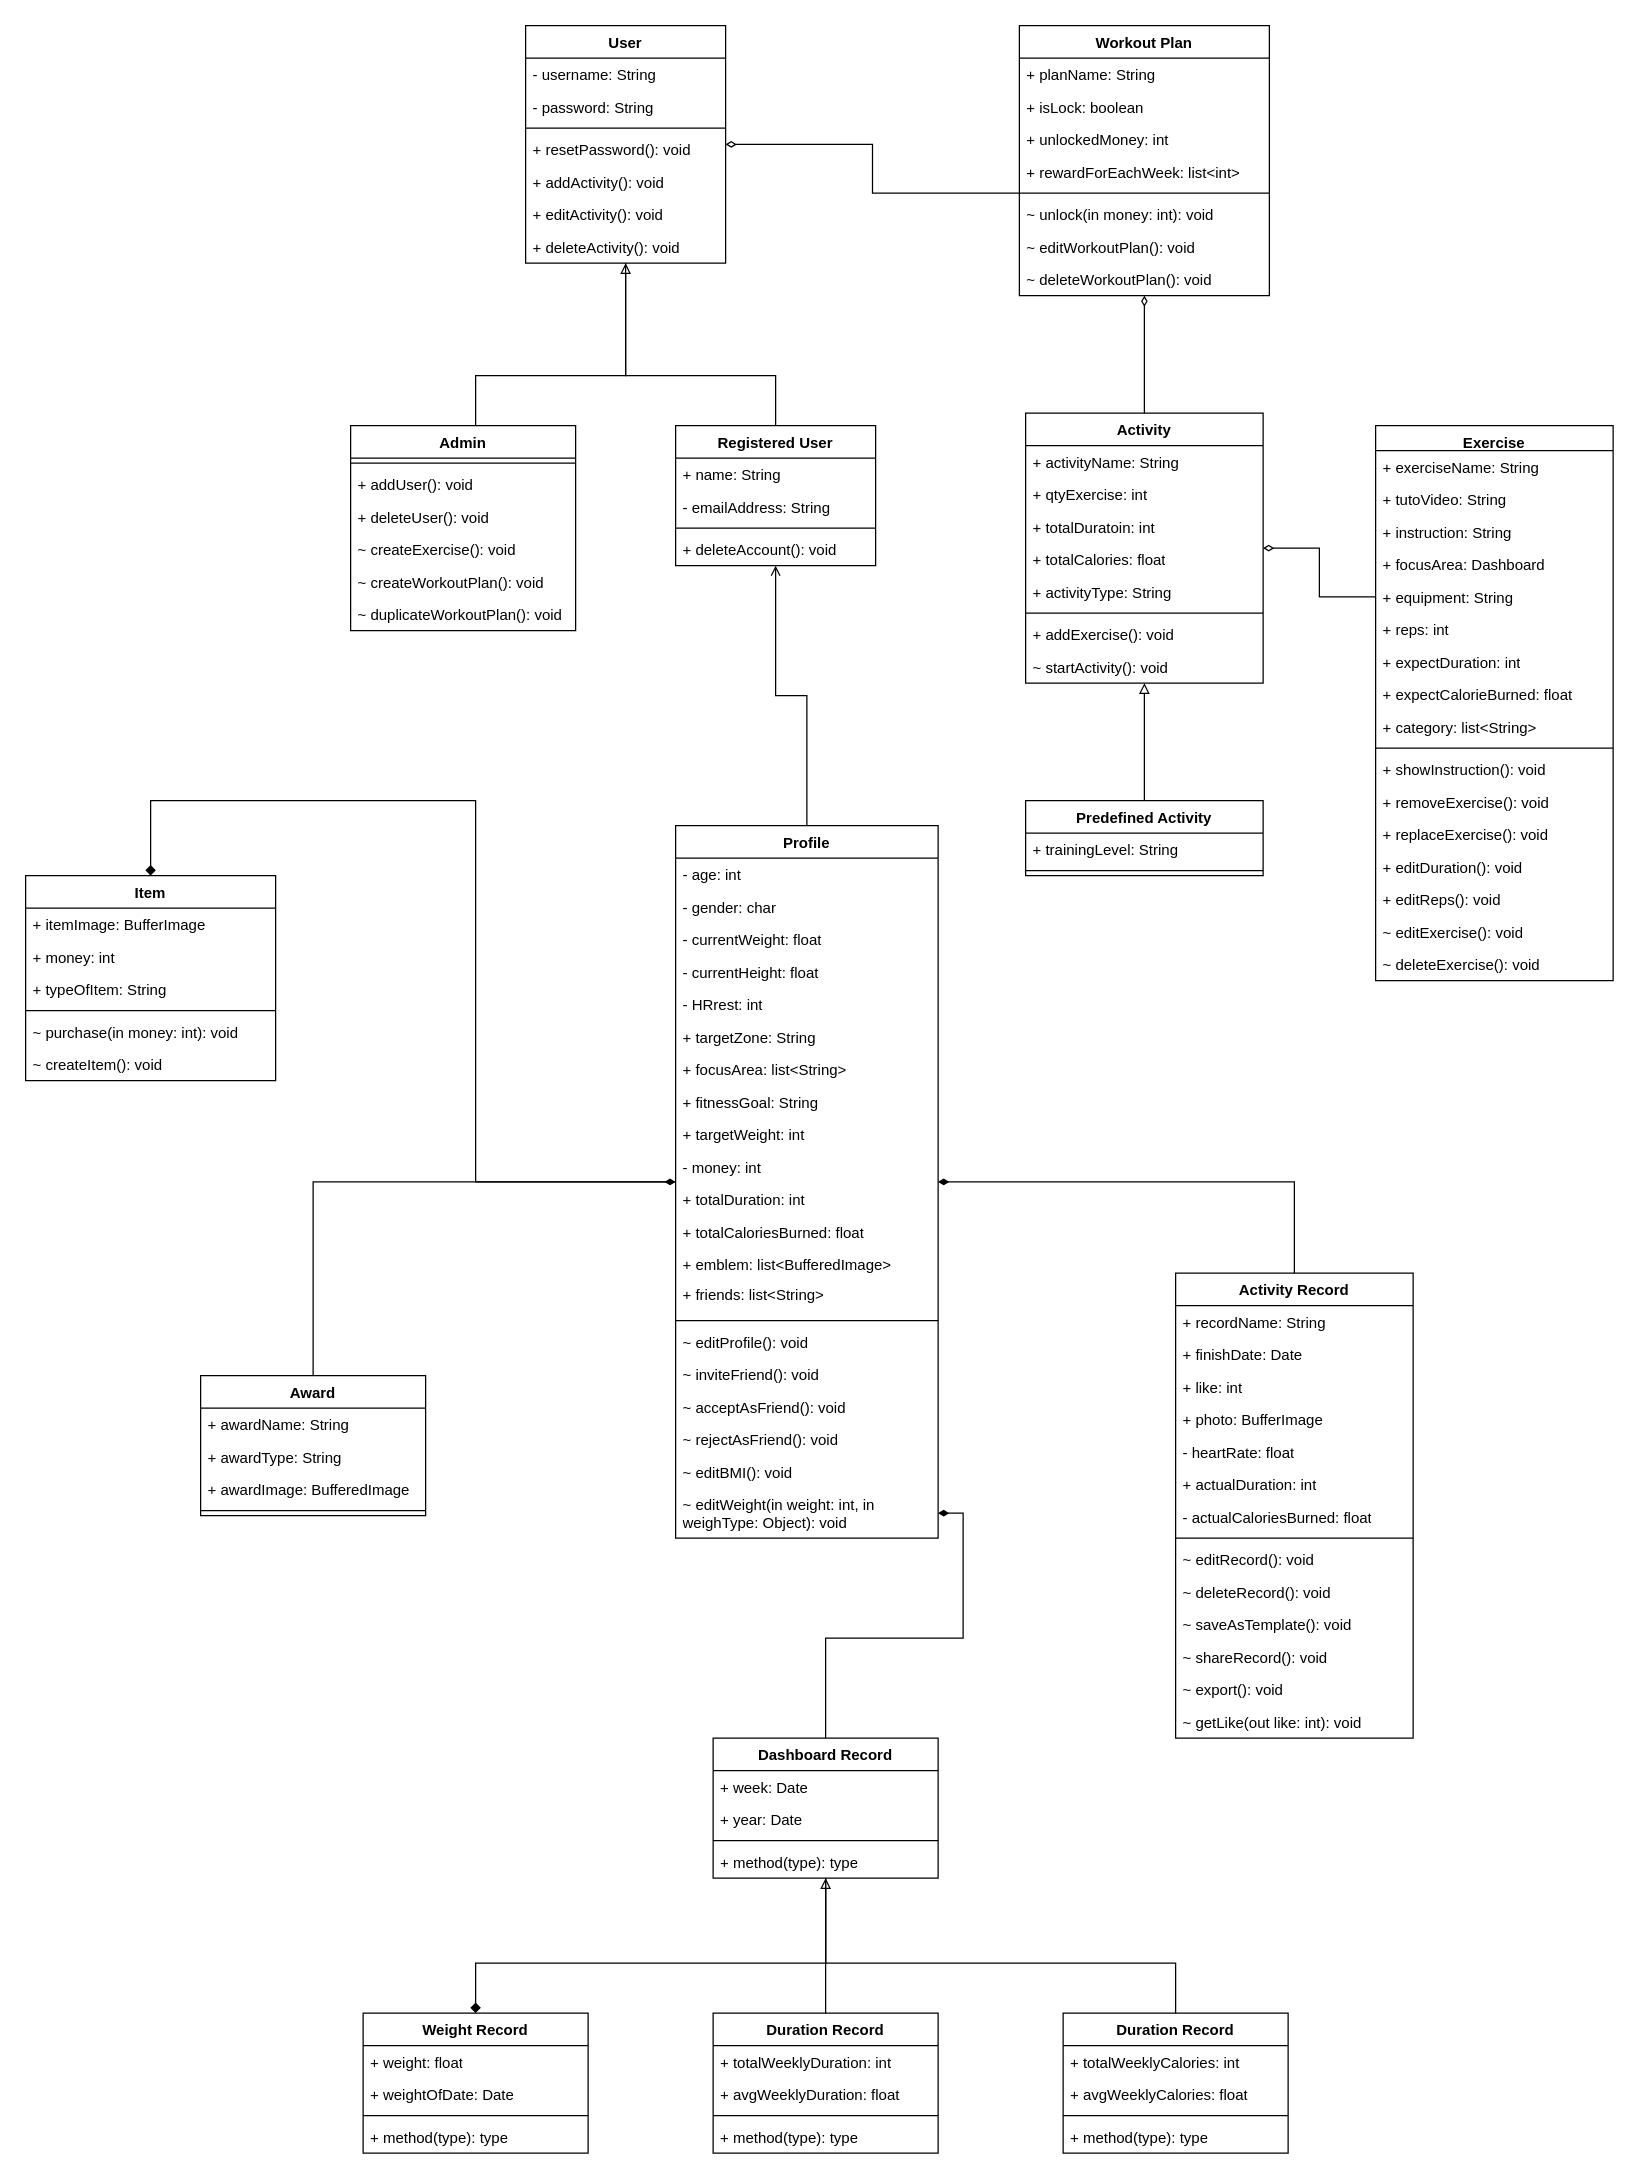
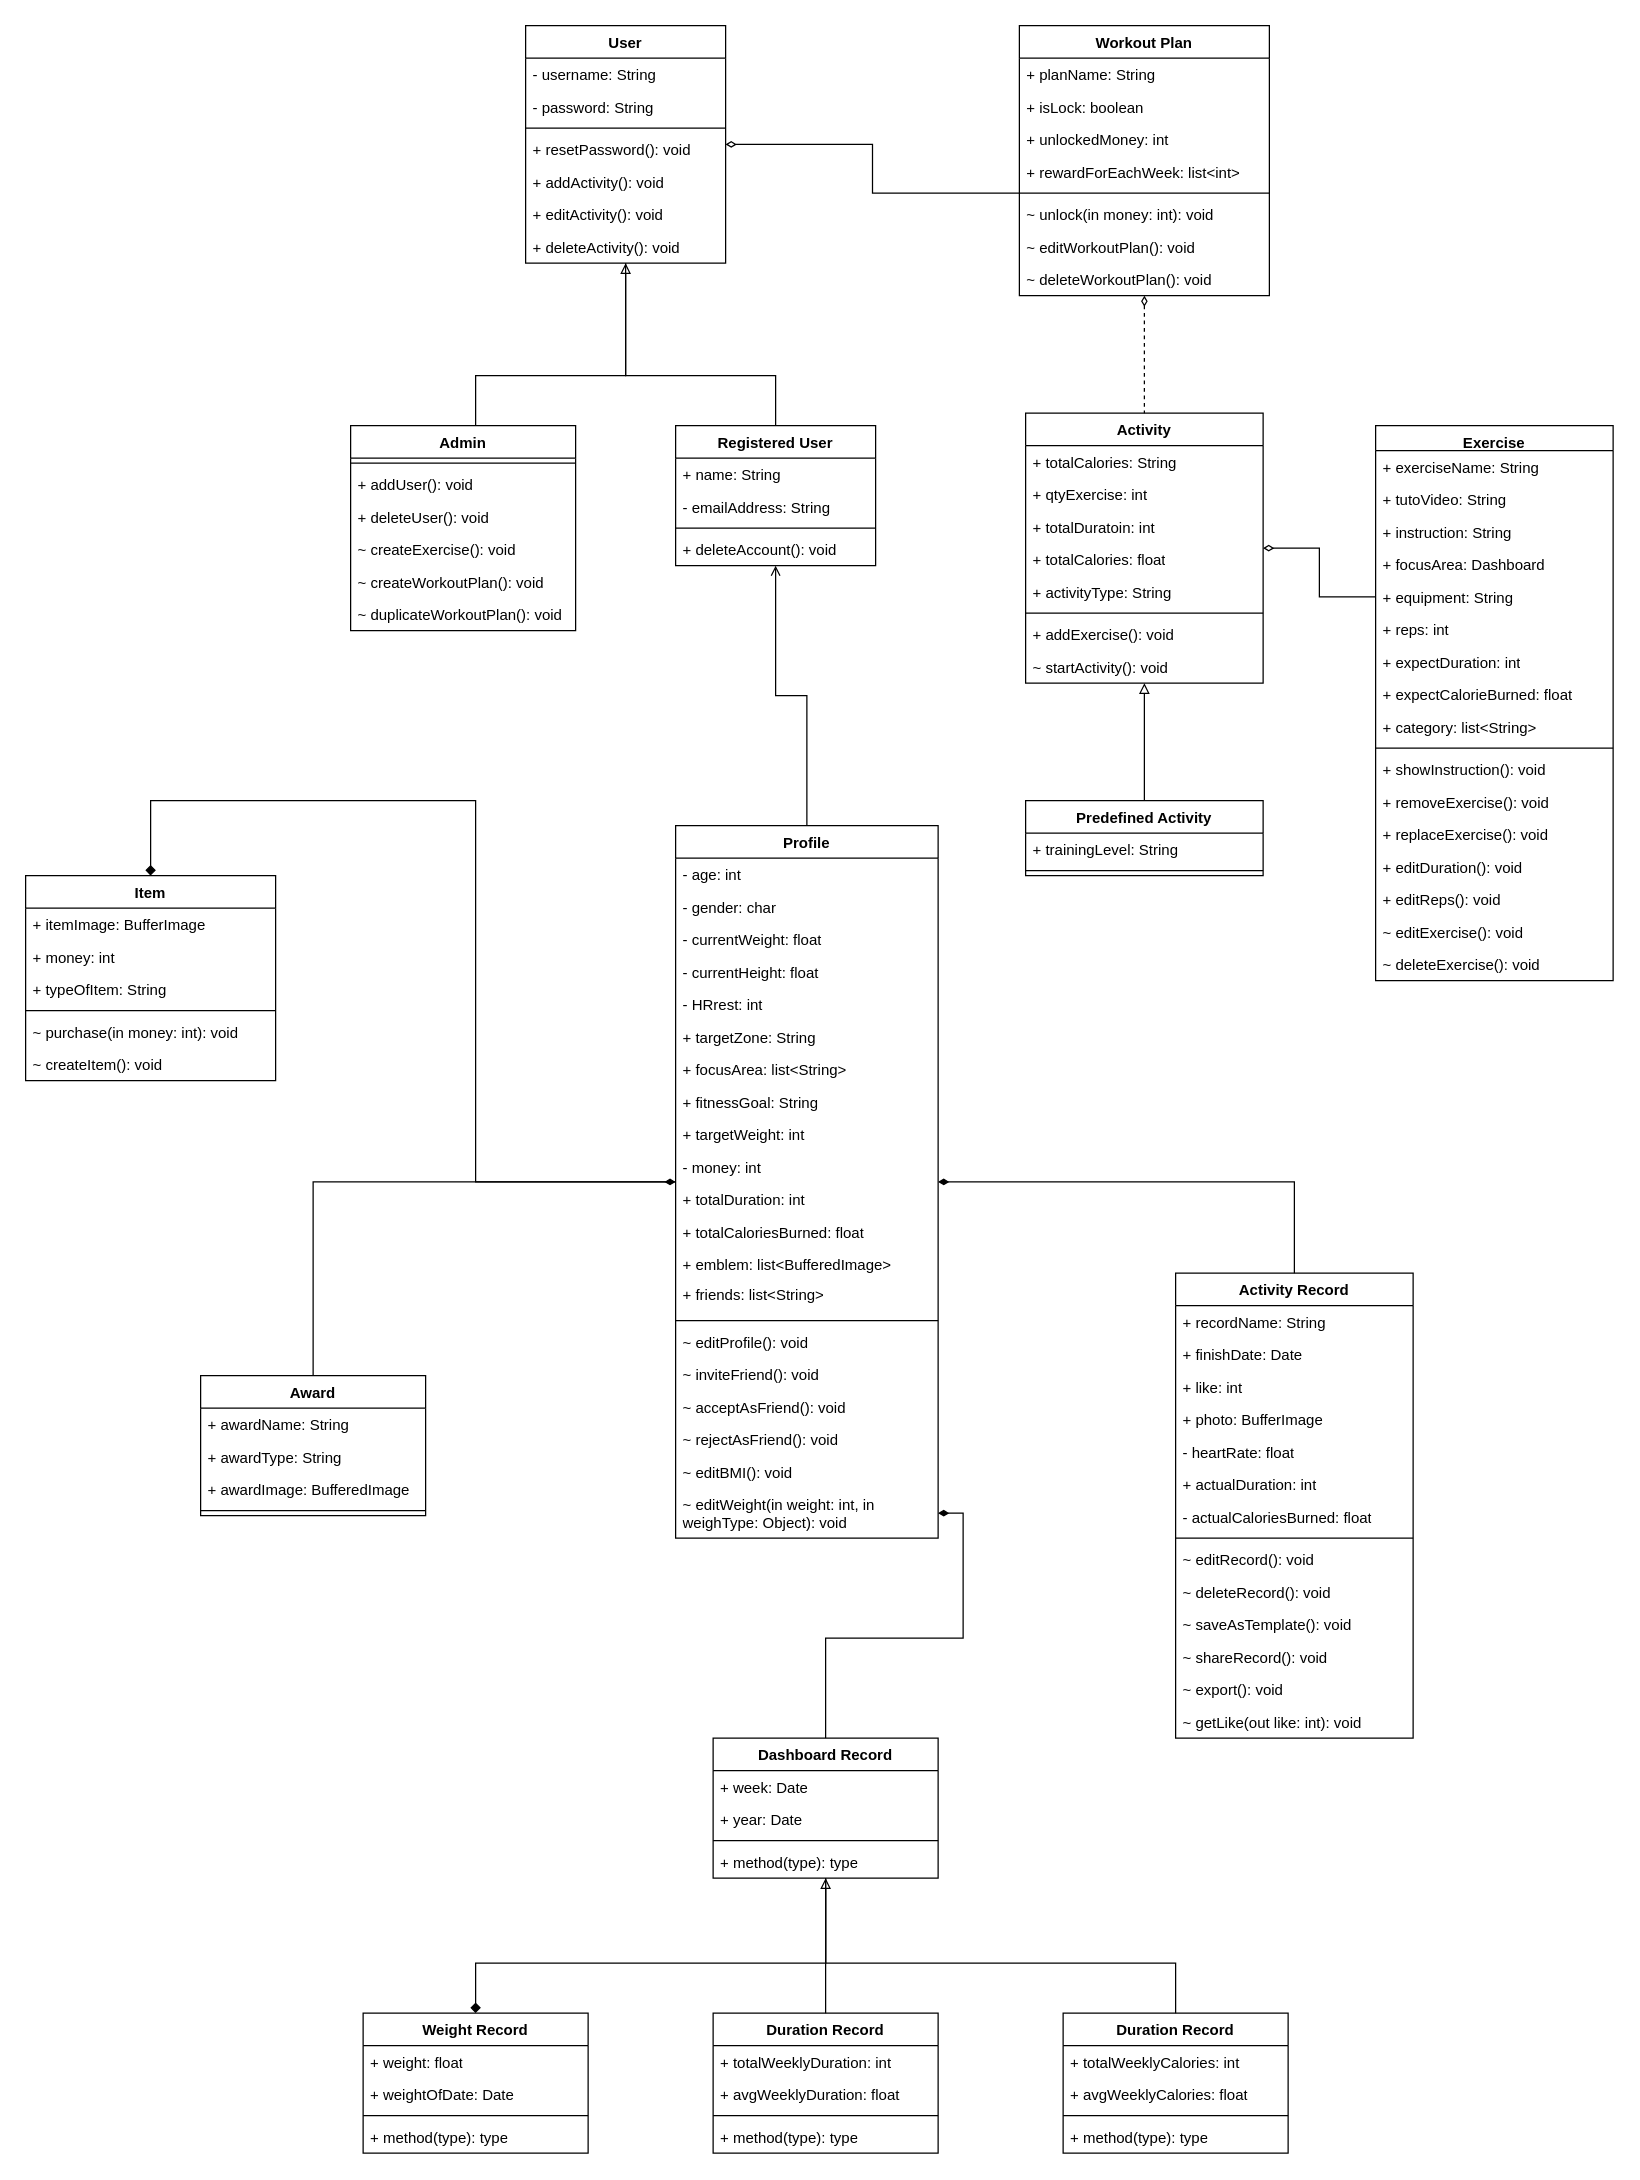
edge "Activity" -> "Workout Plan": style solid -> dashed
node "+ activityName: String": label "+ activityName: String" -> "+ totalCalories: String"
